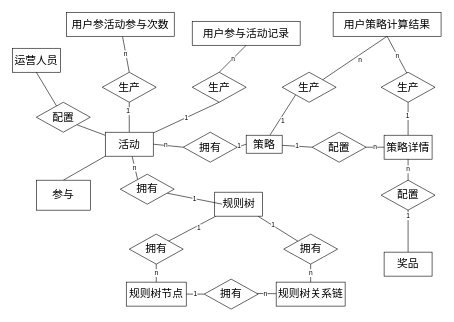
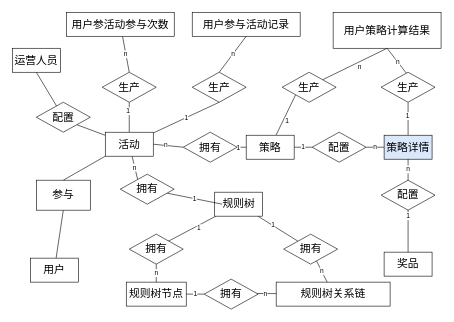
node "用户策略计算结果": size 108x24 -> 108x36
node "用户参与活动记录": moved (246, 33) -> (246, 24)
node "策略": size 36x18 -> 48x24
node "策略详情": fillcolor #ffffff -> #dae8fc
edge "参与" -- "用户": added
node "用户": added
node "规则树关系链": size 69x24 -> 114x24
